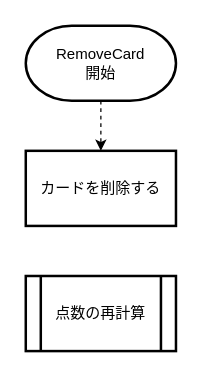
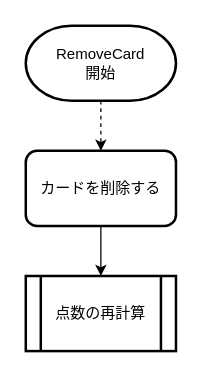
node "カードを削除する": shape rectangle -> rounded rectangle
edge "カードを削除する" -> "点数の再計算": added
